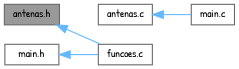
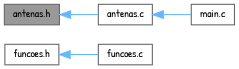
edge "funcoes.c" -> "antenas.h": now "antenas.c" -> "antenas.h"
node "main.h": label "main.h" -> "funcoes.h"
